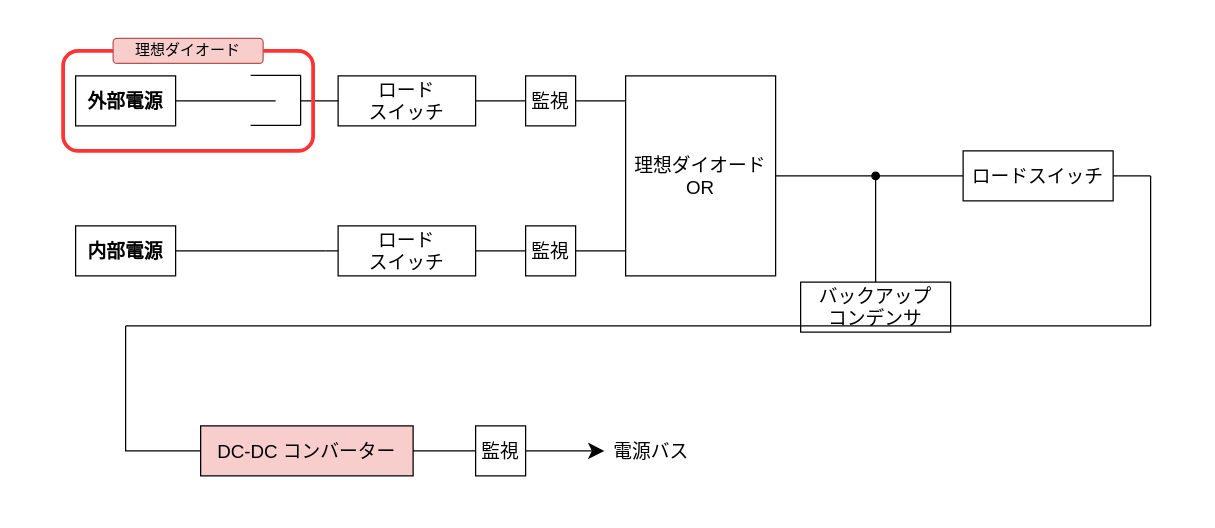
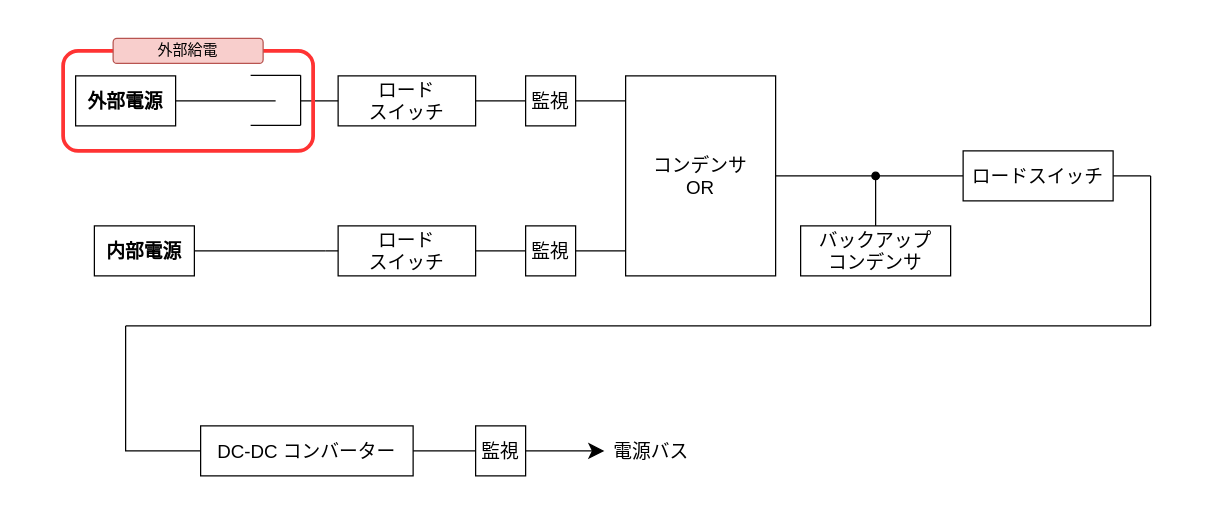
node "理想ダイオード": label "理想ダイオード" -> "外部給電"
node "理想ダイオード OR": label "理想ダイオード OR" -> "コンデンサ OR"
node "内部電源": moved (126, 251) -> (144, 251)
node "バックアップ コンデンサ": moved (876, 307) -> (876, 251)
node "DC-DC コンバーター": fillcolor #f8cecc -> #ffffff
